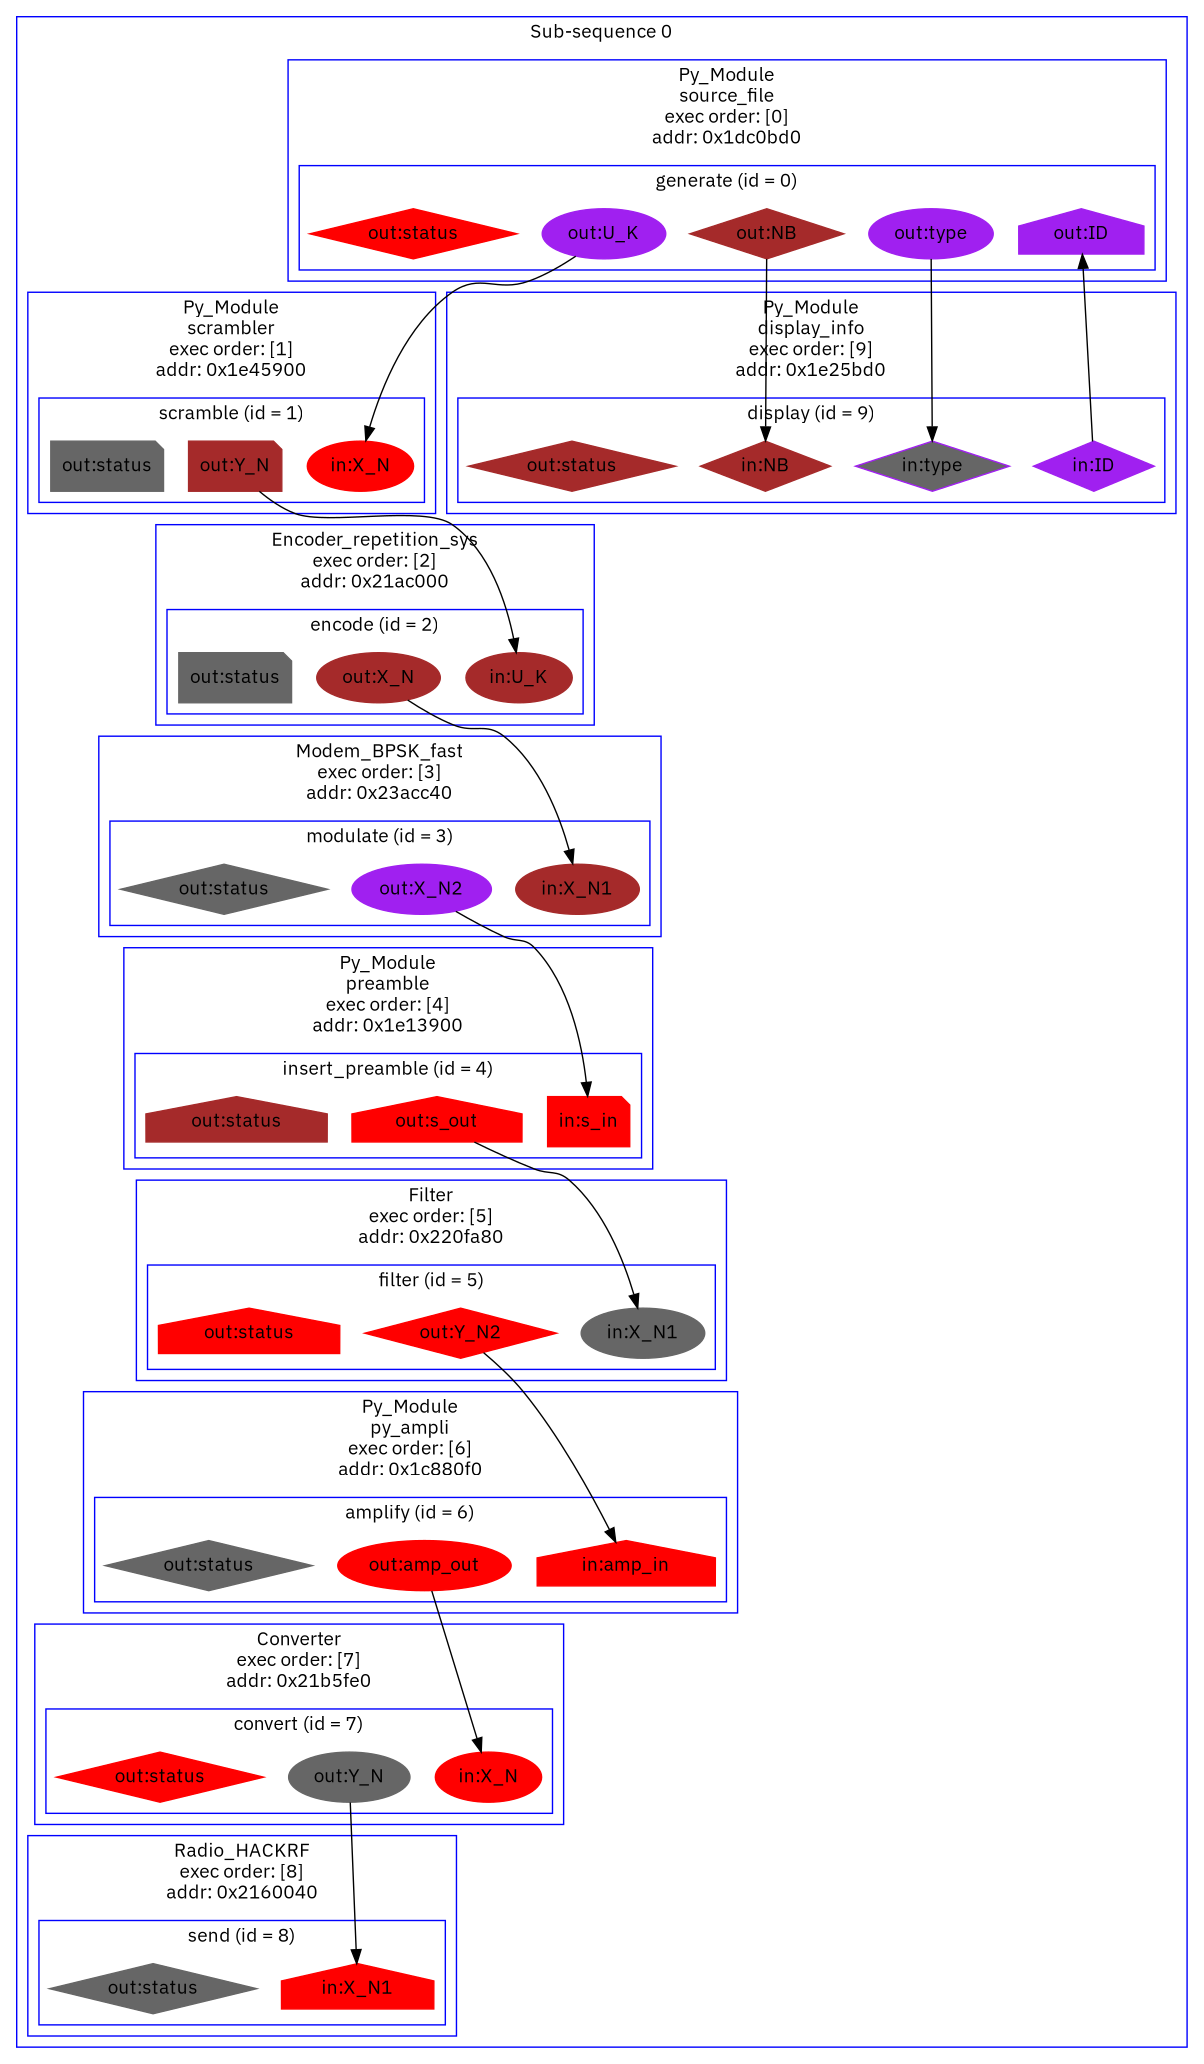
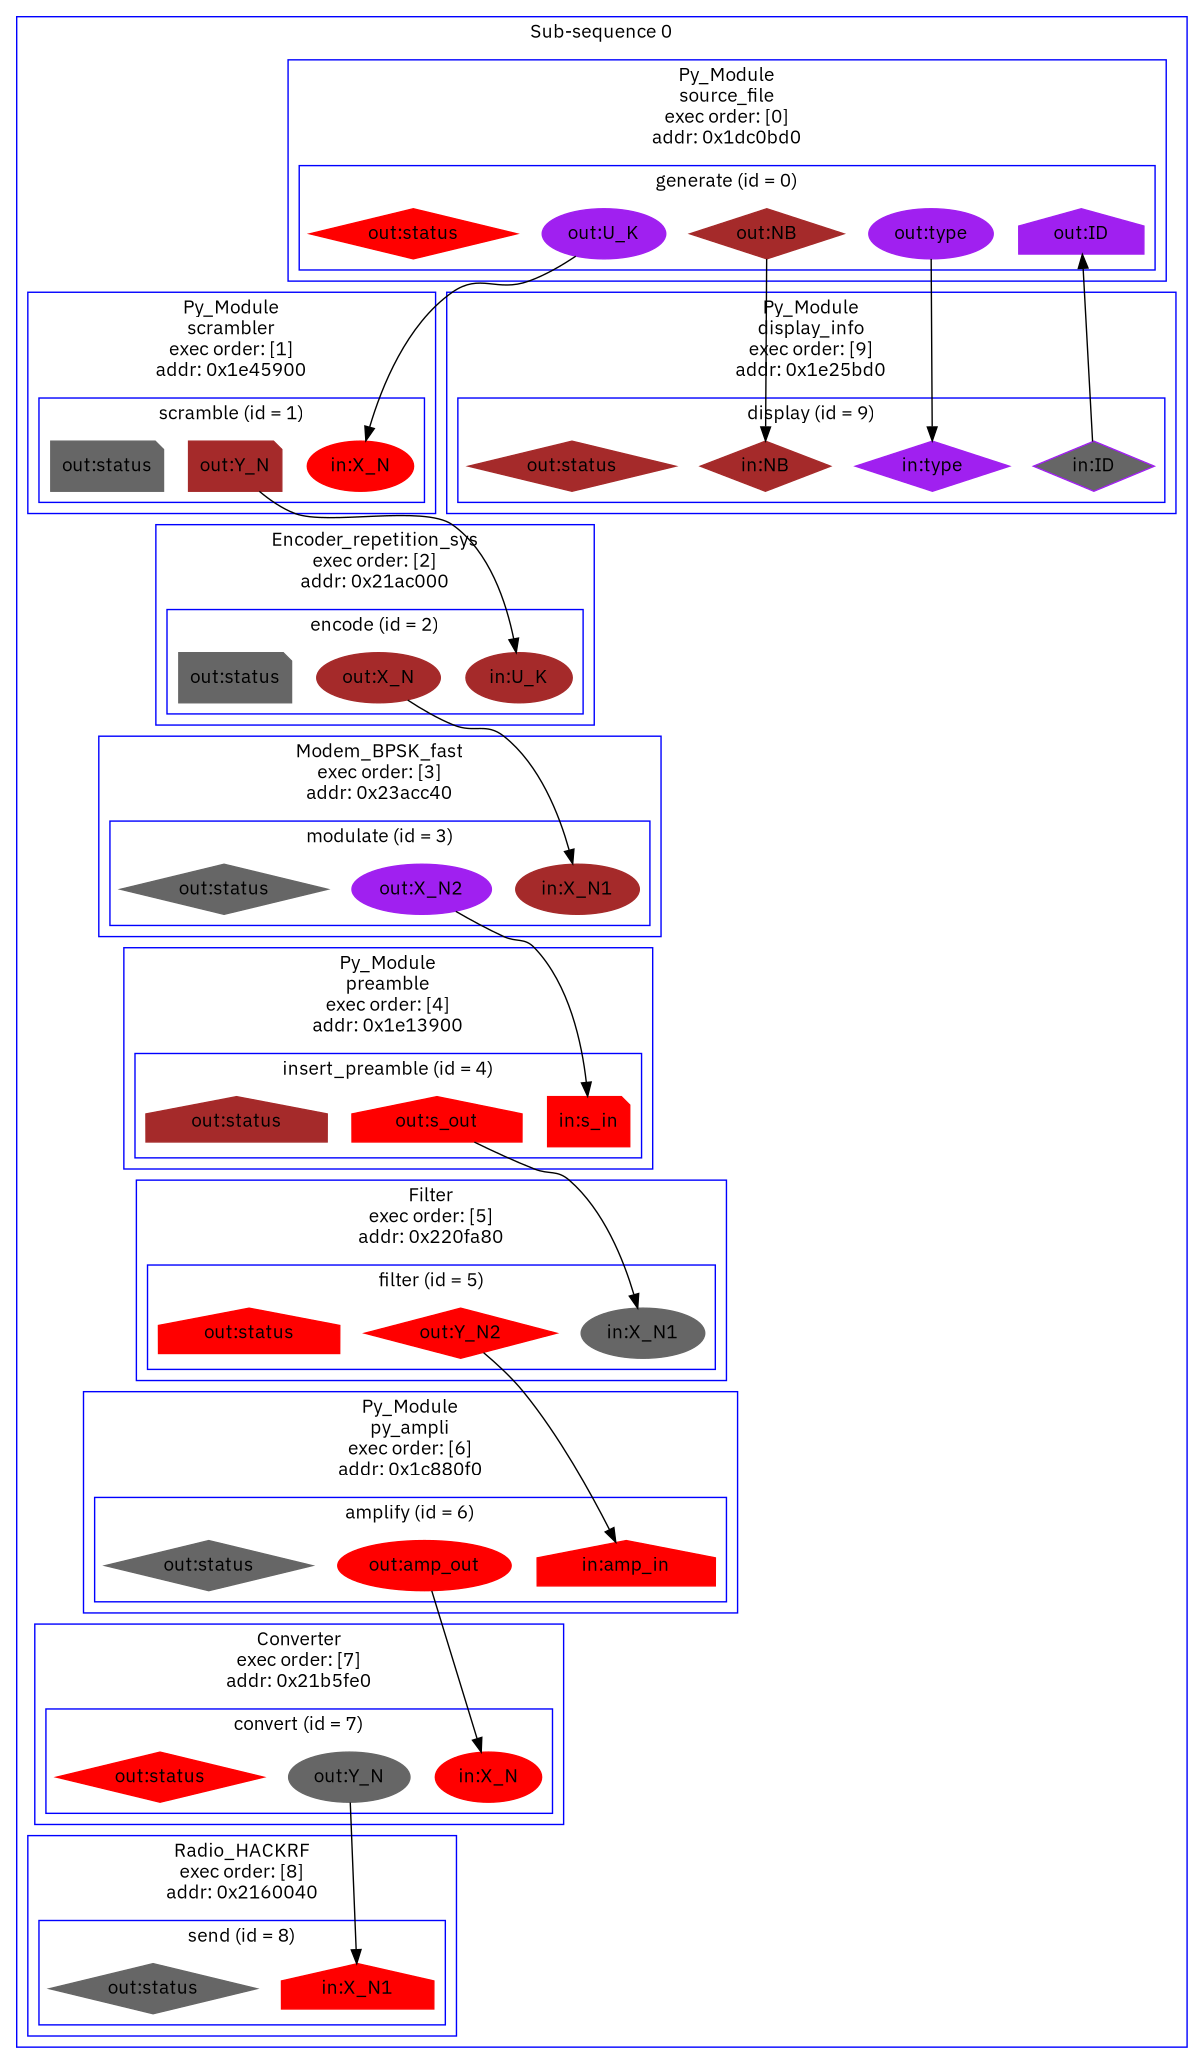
node "in:type": fillcolor gray40 -> purple
node "in:ID": fillcolor purple -> gray40
